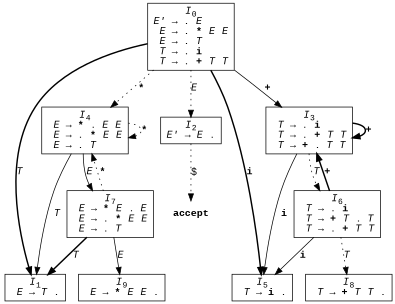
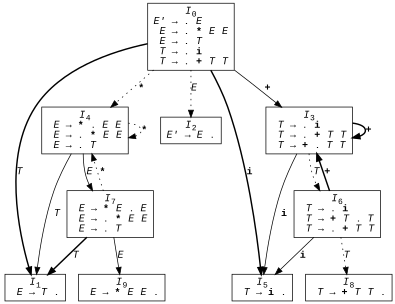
node "accept": removed
